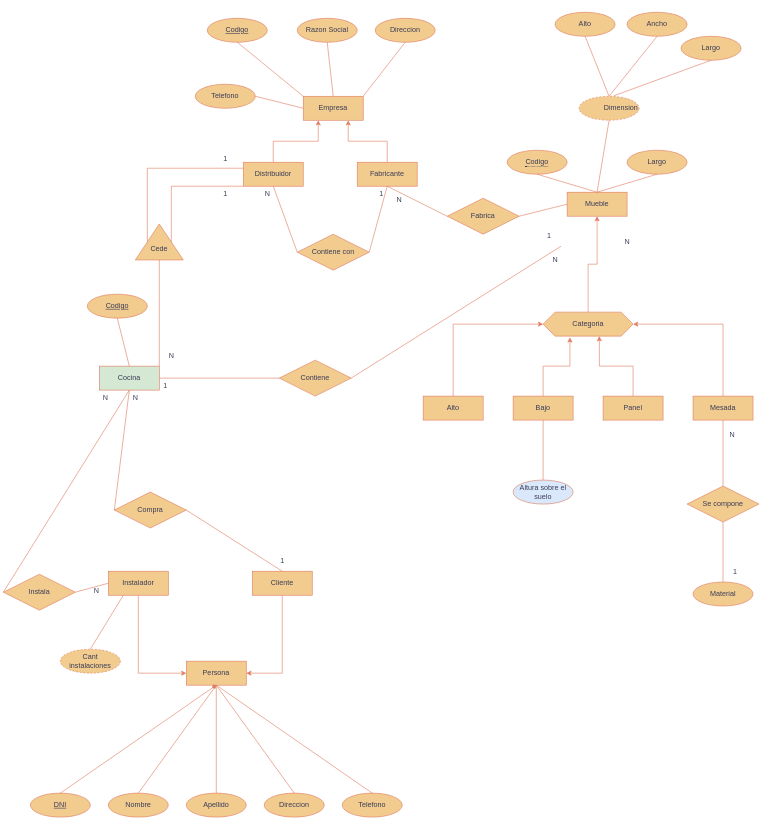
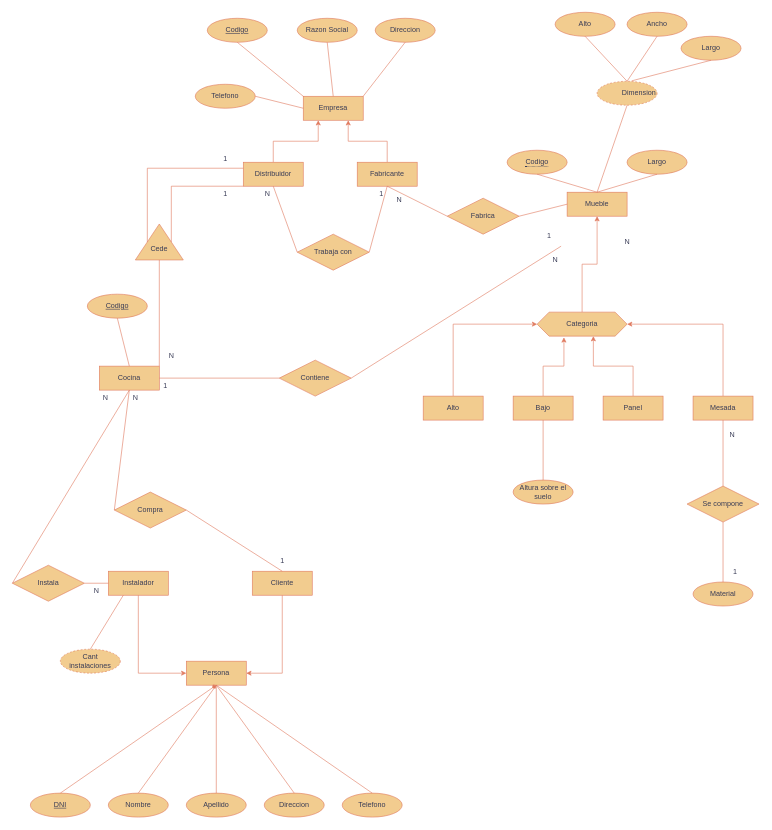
node "Dimension": moved (609, 108) -> (627, 93)
node "Contiene con": label "Contiene con" -> "Trabaja con"
node "Categoria": moved (588, 324) -> (582, 324)
node "Cocina": fillcolor #d5e8d4 -> #f2cc8f
node "Altura sobre el suelo": fillcolor #dae8fc -> #f2cc8f
node "Instala": moved (39, 593) -> (48, 584)
